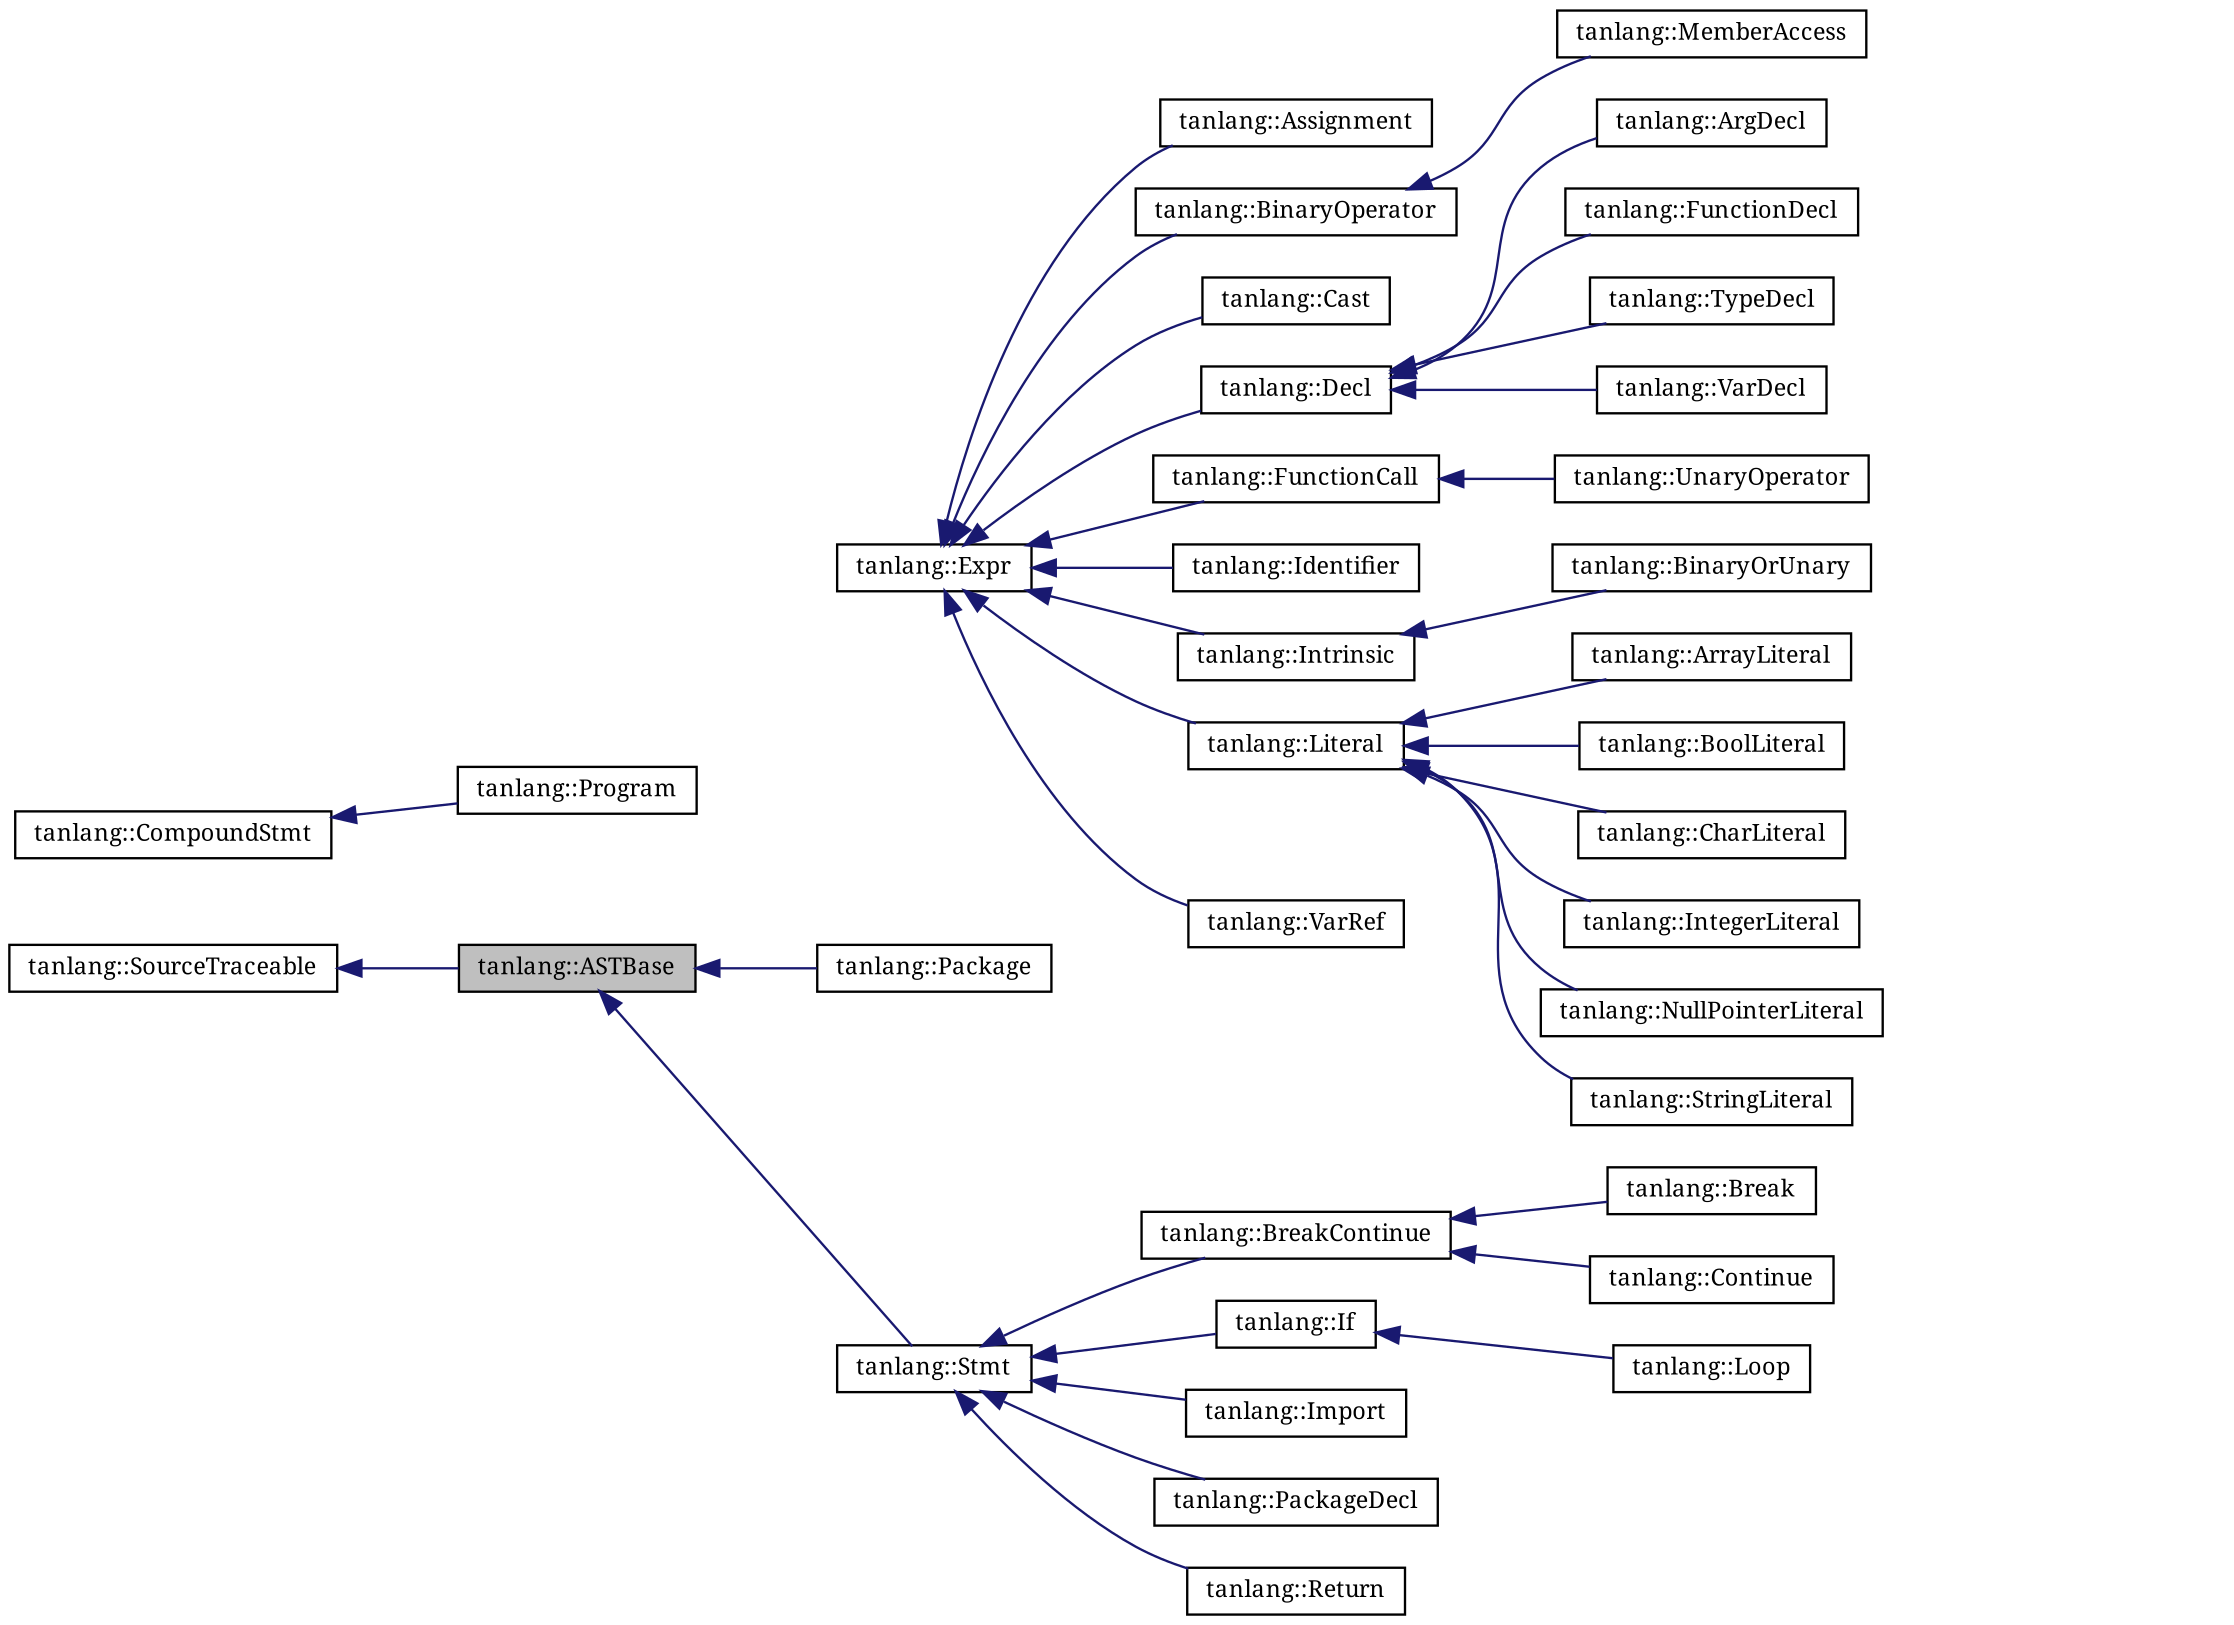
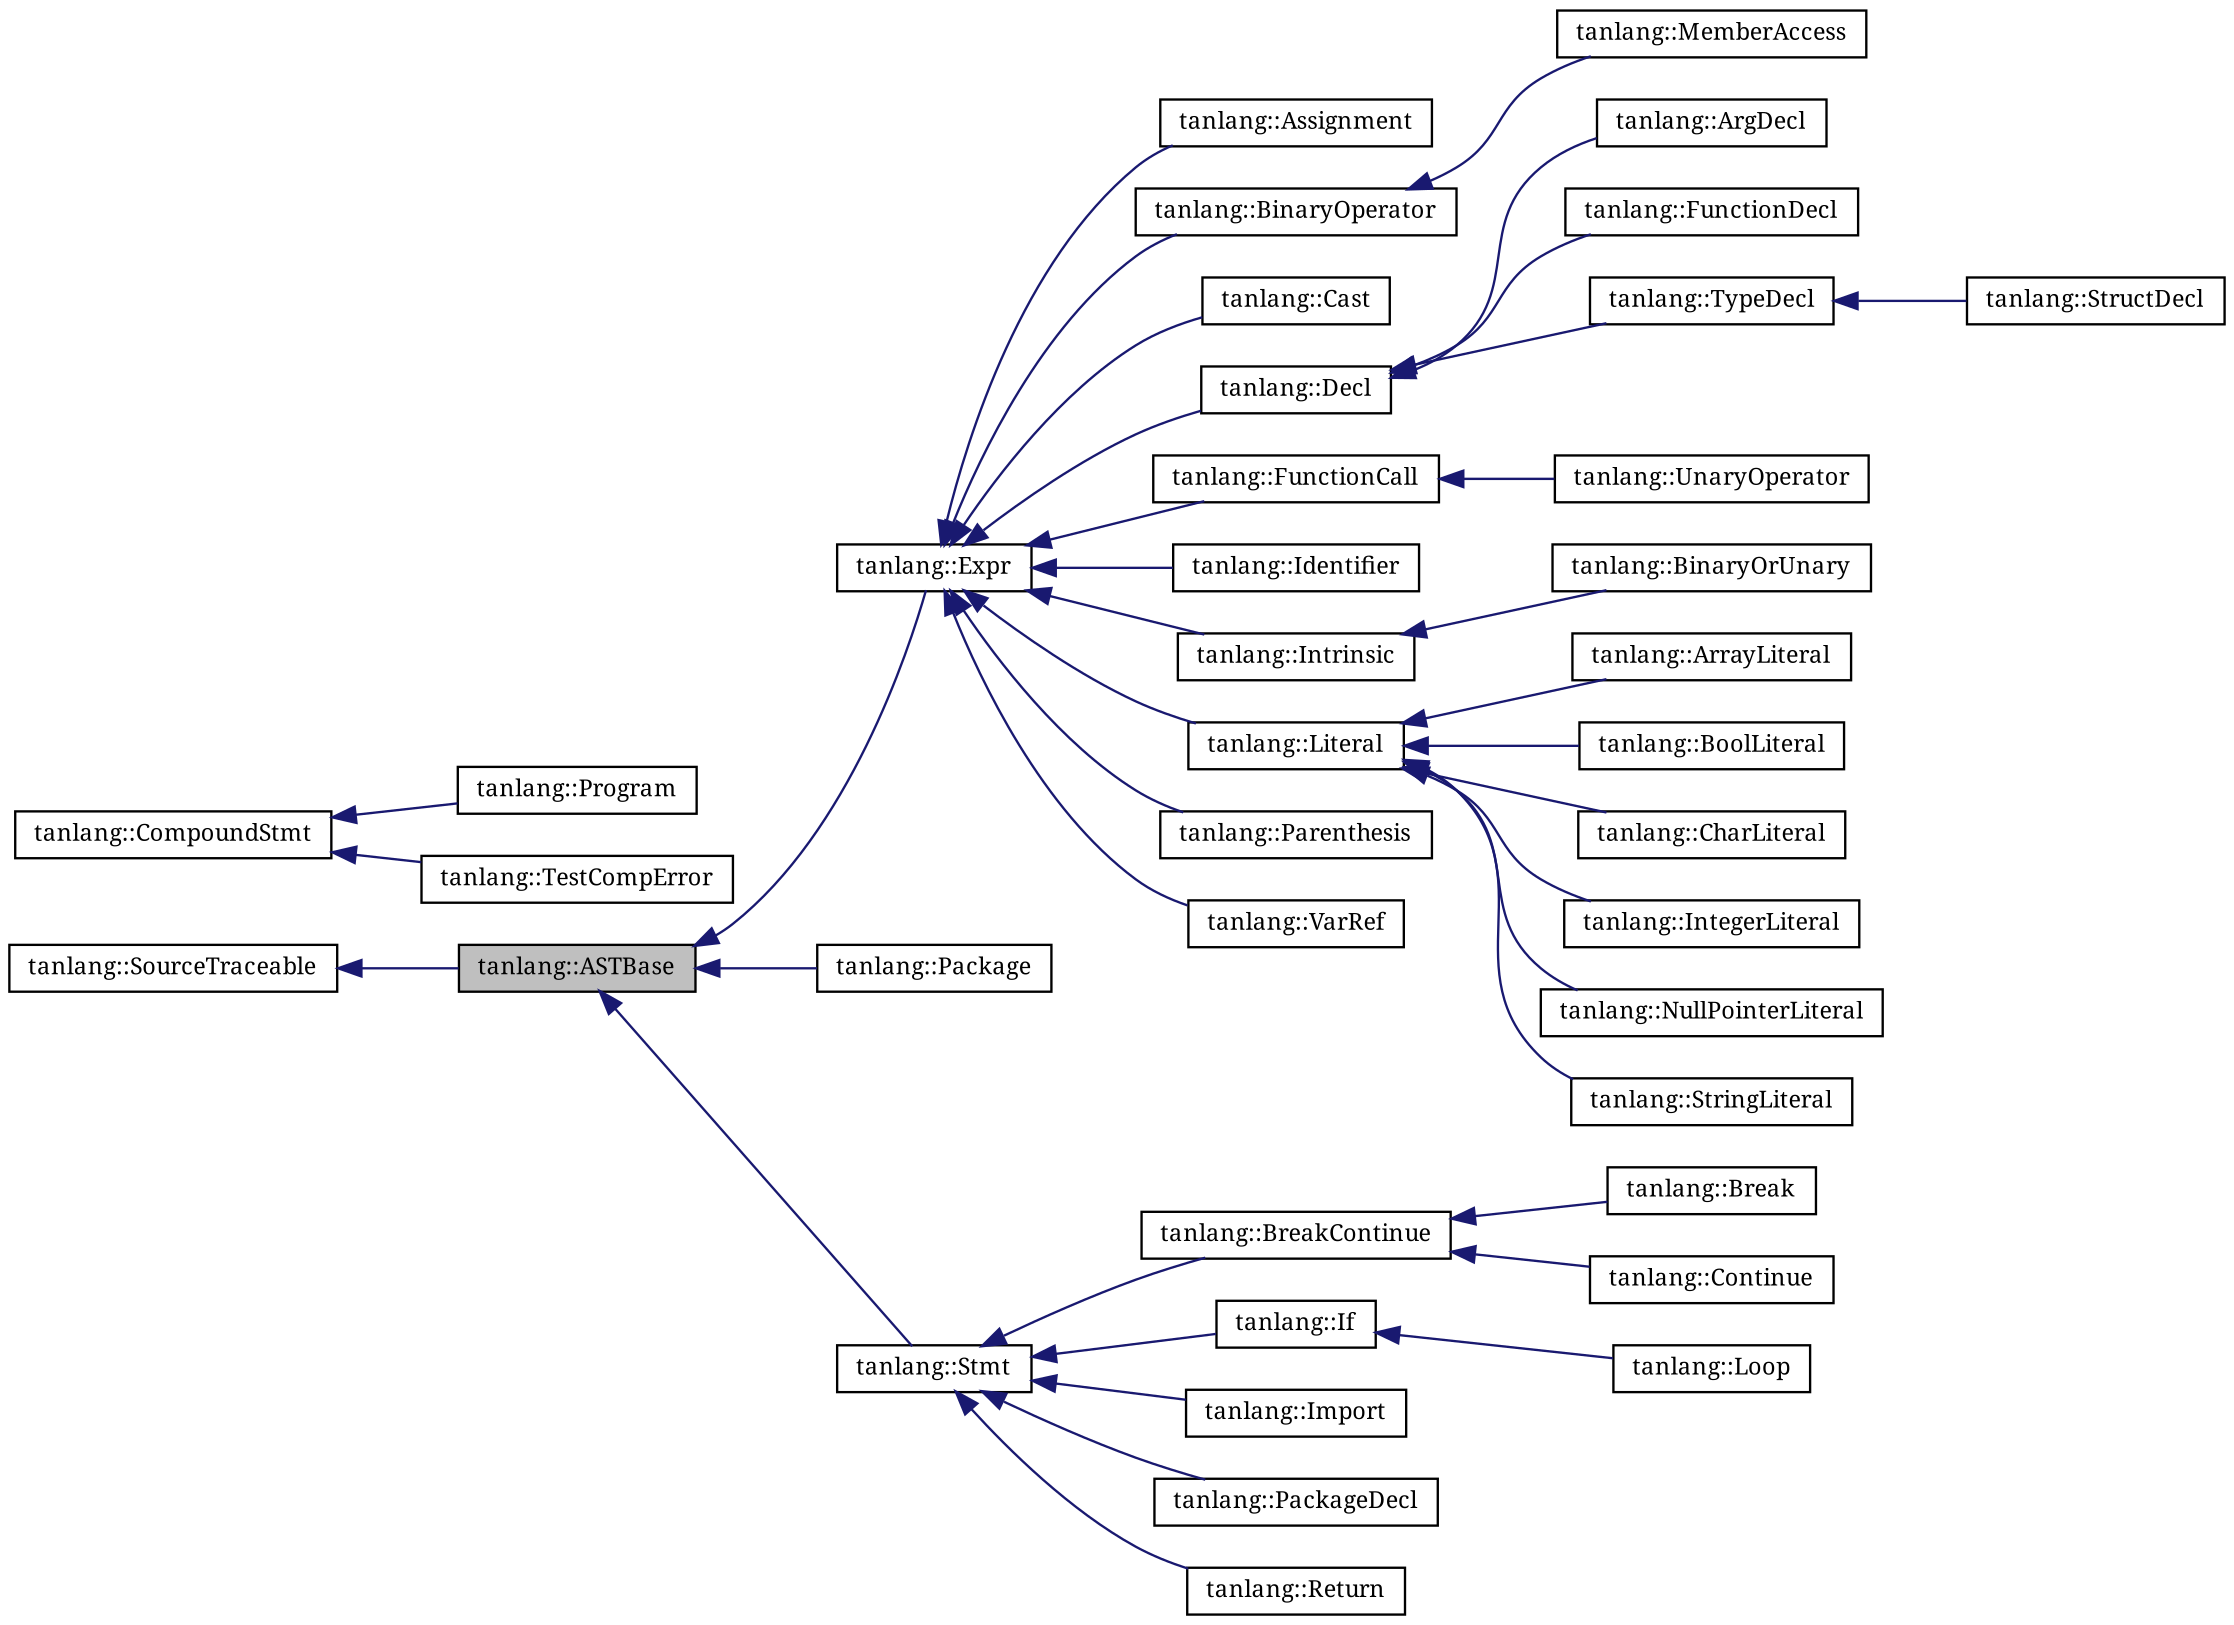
node "tanlang::StructDecl": added
node "tanlang::VarDecl": removed
edge "tanlang::Expr" -> "tanlang::ASTBase": added
node "tanlang::Parenthesis": added
node "tanlang::TestCompError": added
